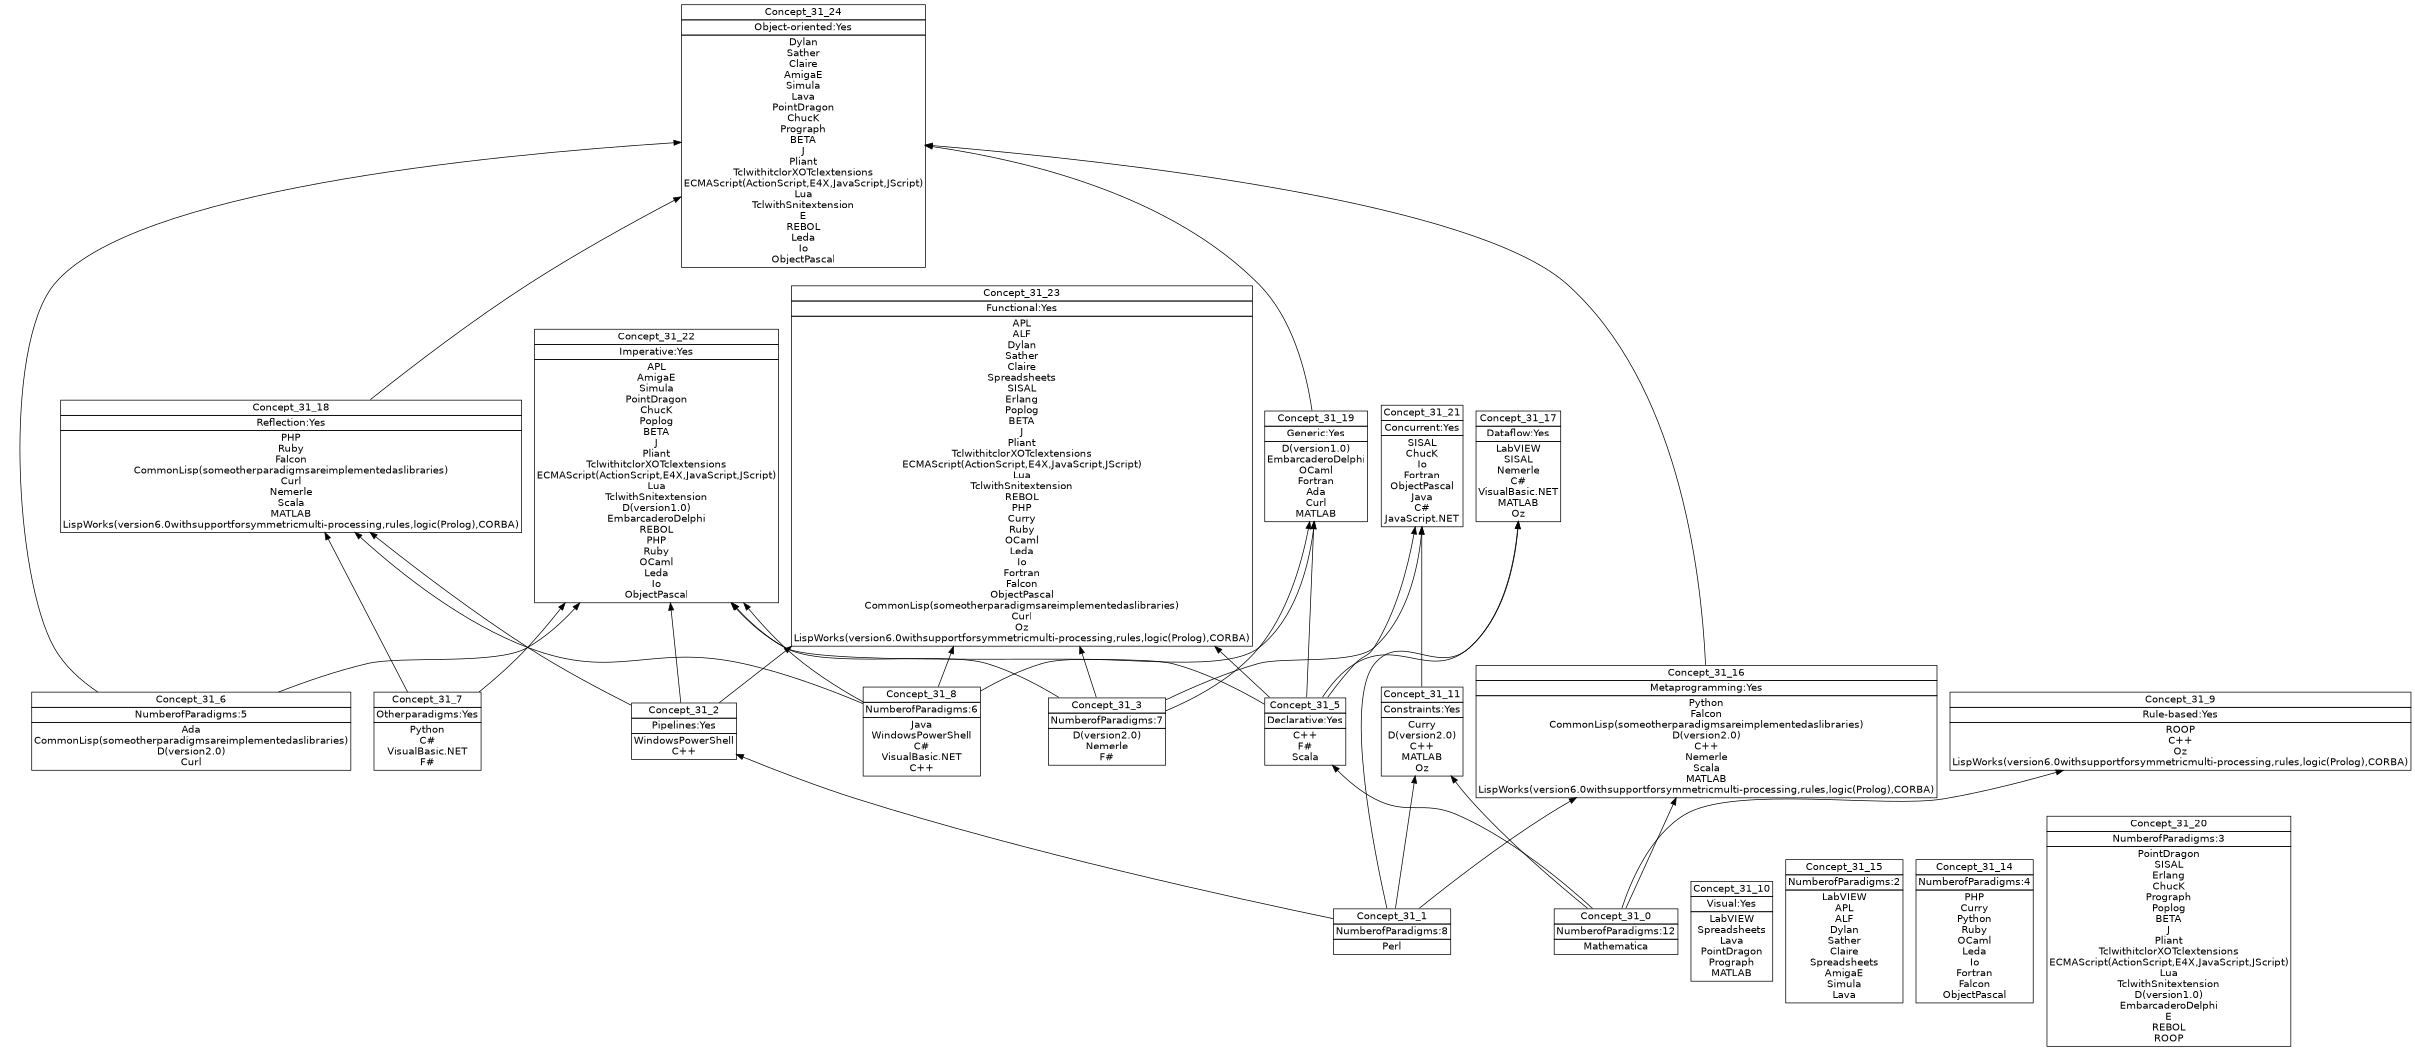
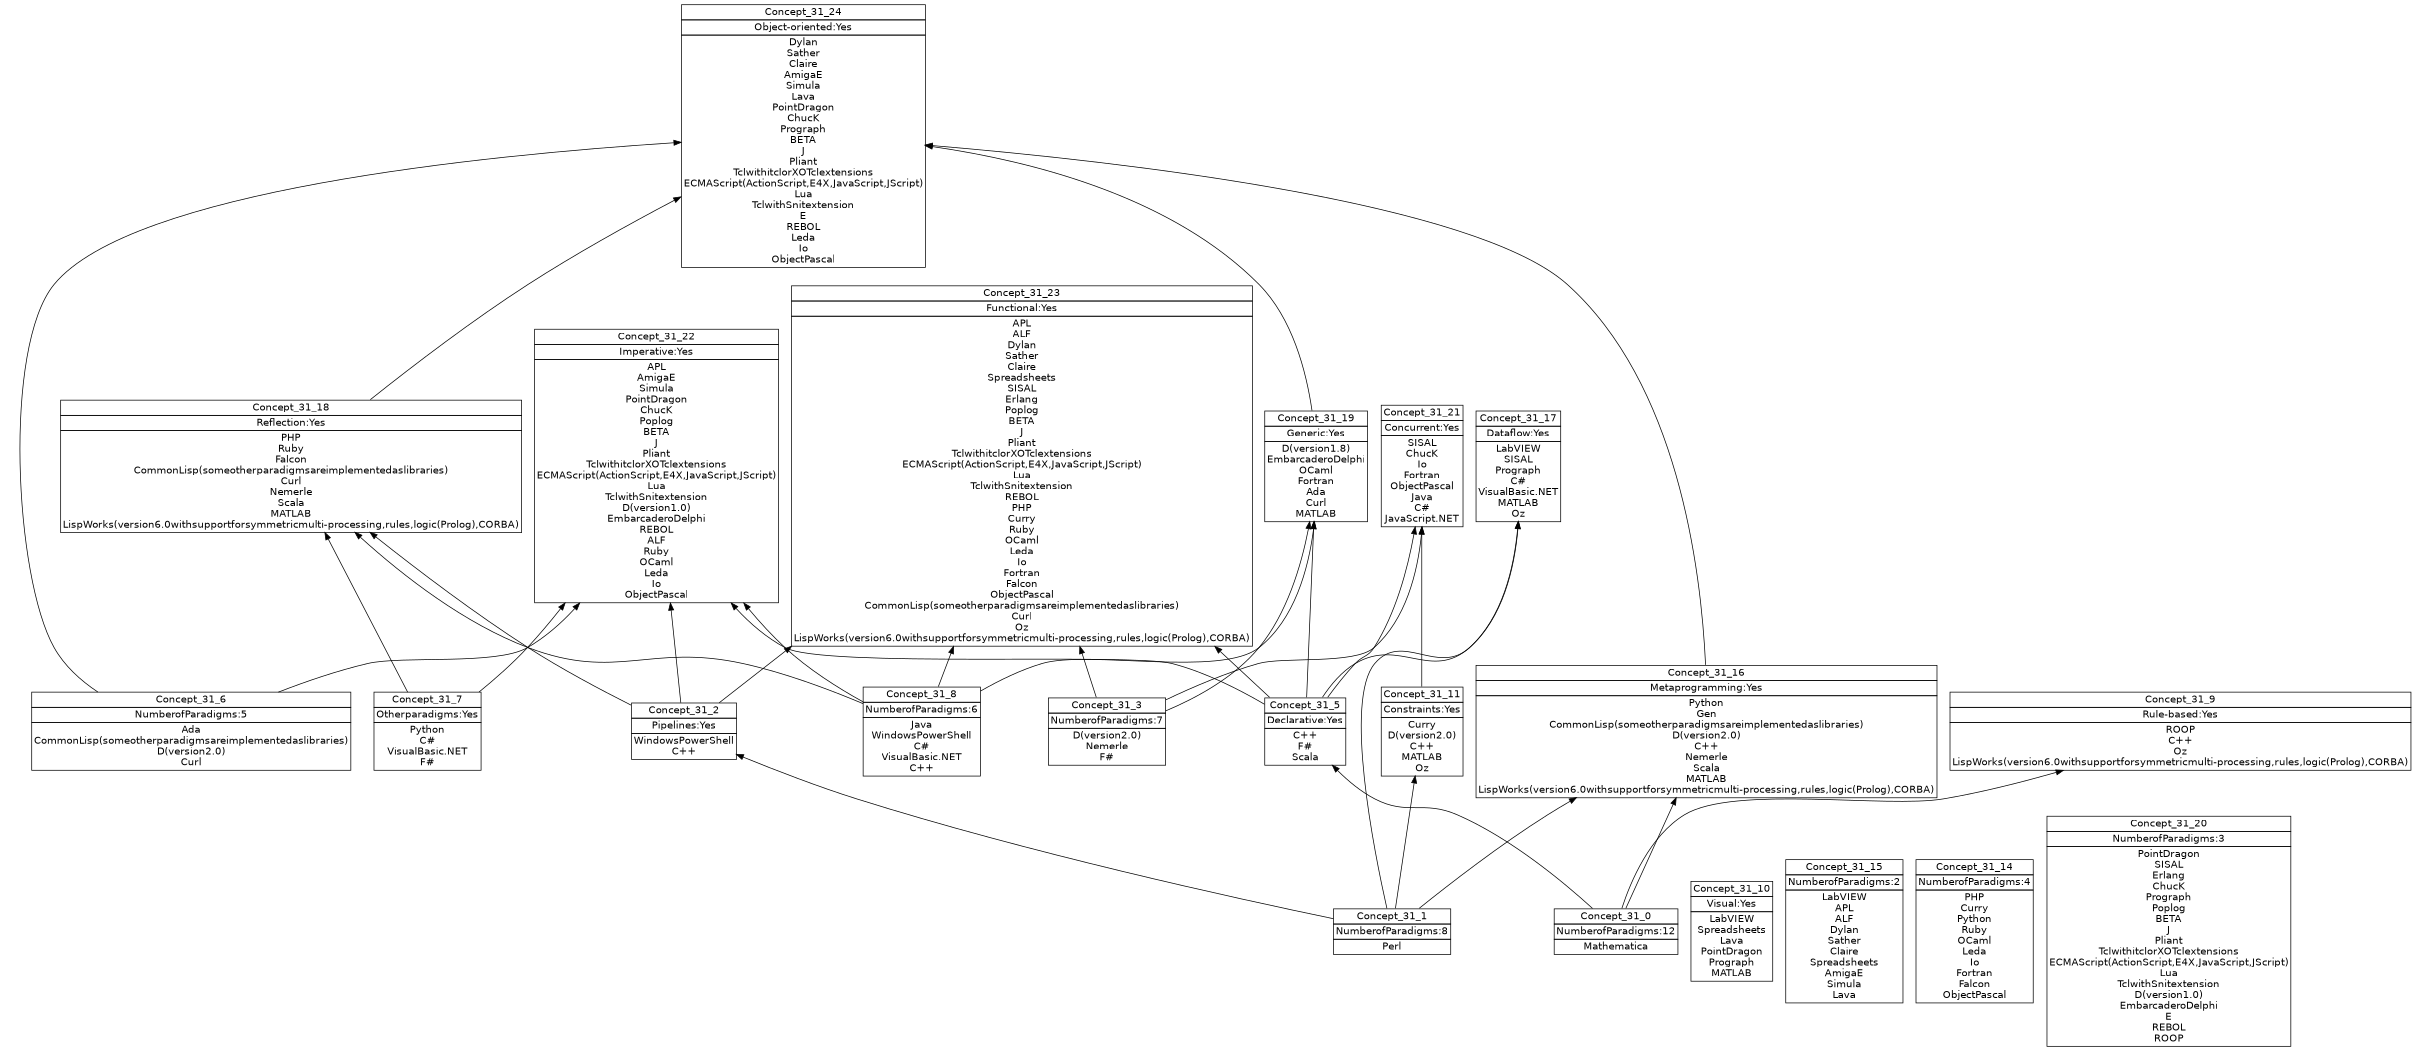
node "Concept_31_19": text "D(version1.0)" -> "D(version1.8)"
node "Concept_31_17": text "Nemerle" -> "Prograph"
node "Concept_31_22": text "PHP" -> "ALF"
edge "Concept_31_3" -> "Concept_31_22": removed
node "Concept_31_16": text "Falcon" -> "Gen"
edge "Concept_31_0" -> "Concept_31_11": removed
